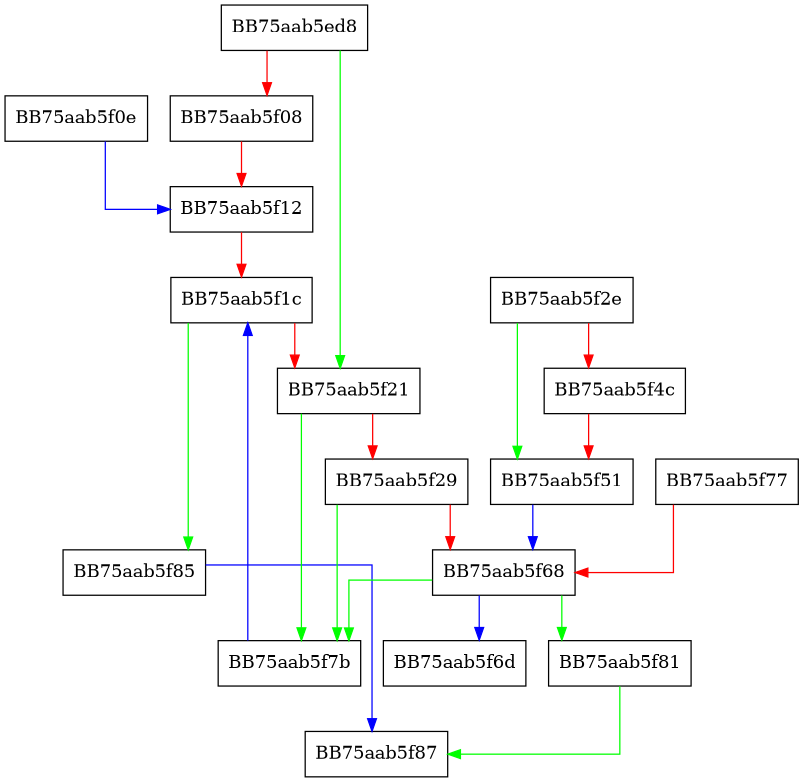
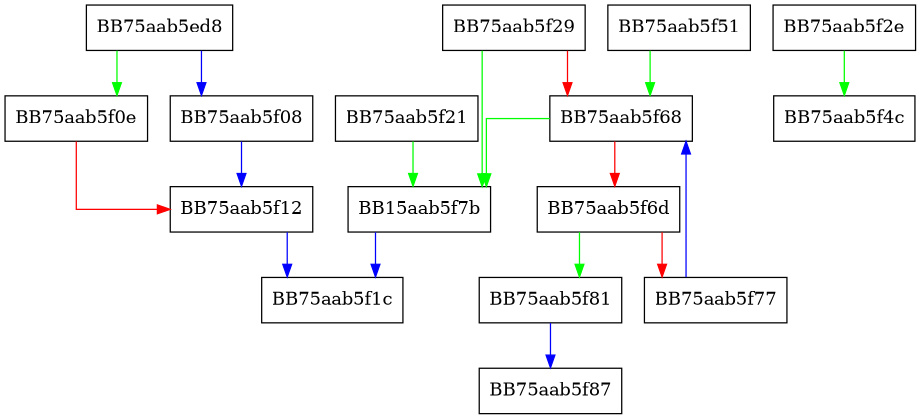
edge "BB75aab5ed8" -> "BB75aab5f08": color red -> blue
edge "BB75aab5f08" -> "BB75aab5f12": color red -> blue
edge "BB75aab5f0e" -> "BB75aab5f12": color blue -> red
edge "BB75aab5ed8" -> "BB75aab5f21": now "BB75aab5ed8" -> "BB75aab5f0e"
edge "BB75aab5f12" -> "BB75aab5f1c": color red -> blue
edge "BB75aab5f6d" -> "BB75aab5f77": added
edge "BB75aab5f1c" -> "BB75aab5f21": removed
edge "BB75aab5f2e" -> "BB75aab5f4c": color red -> green
edge "BB75aab5f2e" -> "BB75aab5f51": removed
edge "BB75aab5f21" -> "BB75aab5f29": removed
edge "BB75aab5f4c" -> "BB75aab5f51": removed
edge "BB75aab5f51" -> "BB75aab5f68": color blue -> green
node "BB75aab5f85": removed
edge "BB75aab5f77" -> "BB75aab5f68": color red -> blue
edge "BB75aab5f68" -> "BB75aab5f6d": color blue -> red
edge "BB75aab5f68" -> "BB75aab5f81": now "BB75aab5f6d" -> "BB75aab5f81"
node "BB75aab5f7b": label "BB75aab5f7b" -> "BB15aab5f7b"
edge "BB75aab5f81" -> "BB75aab5f87": color green -> blue
